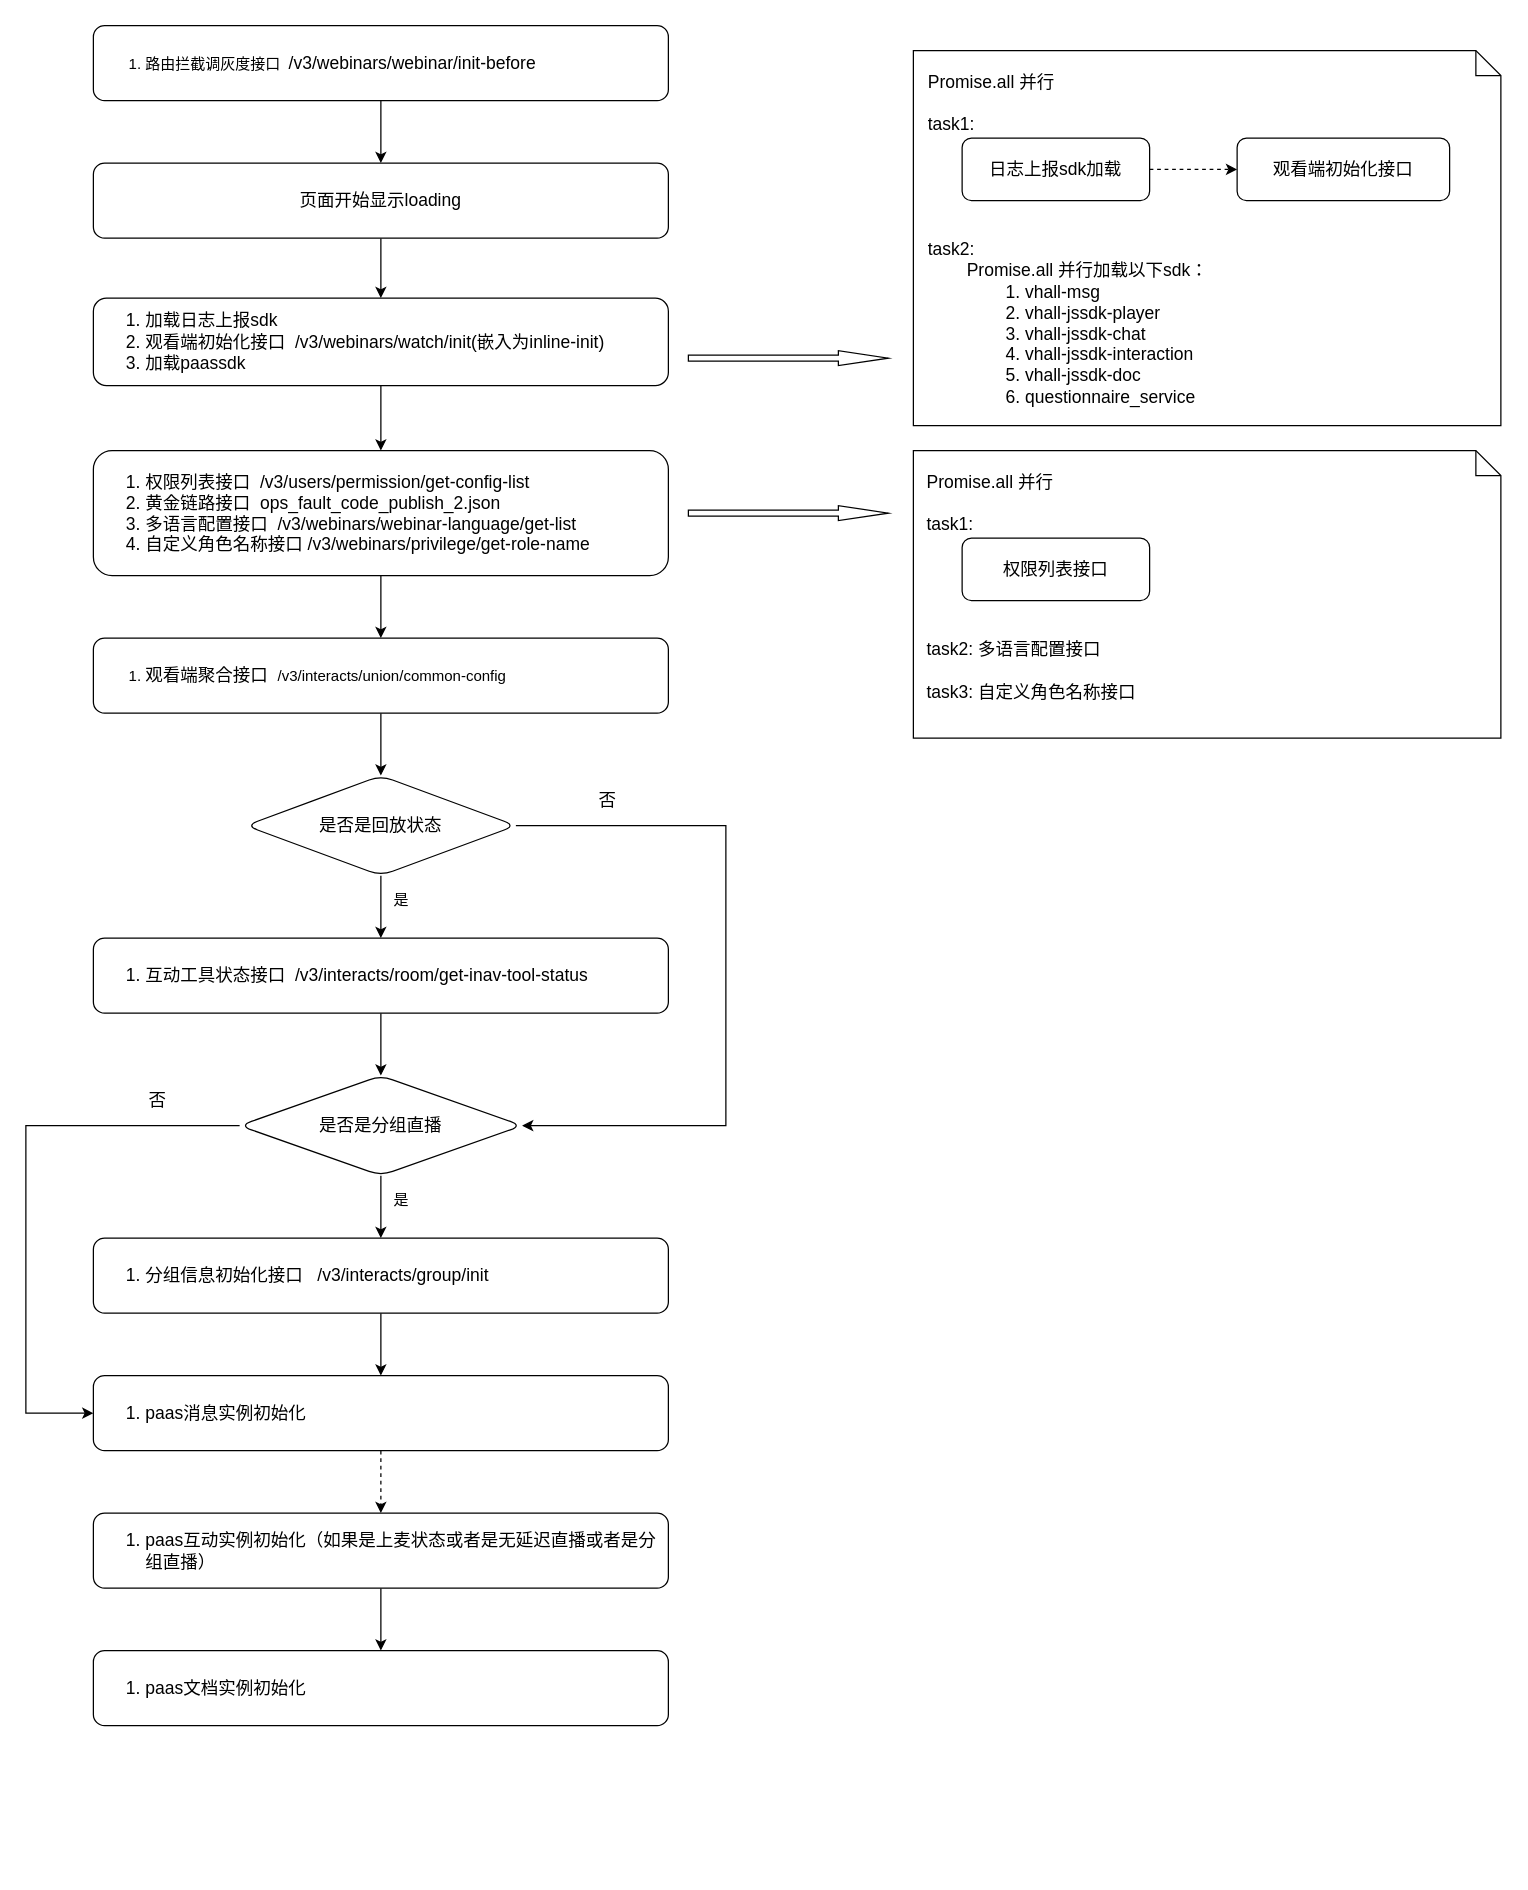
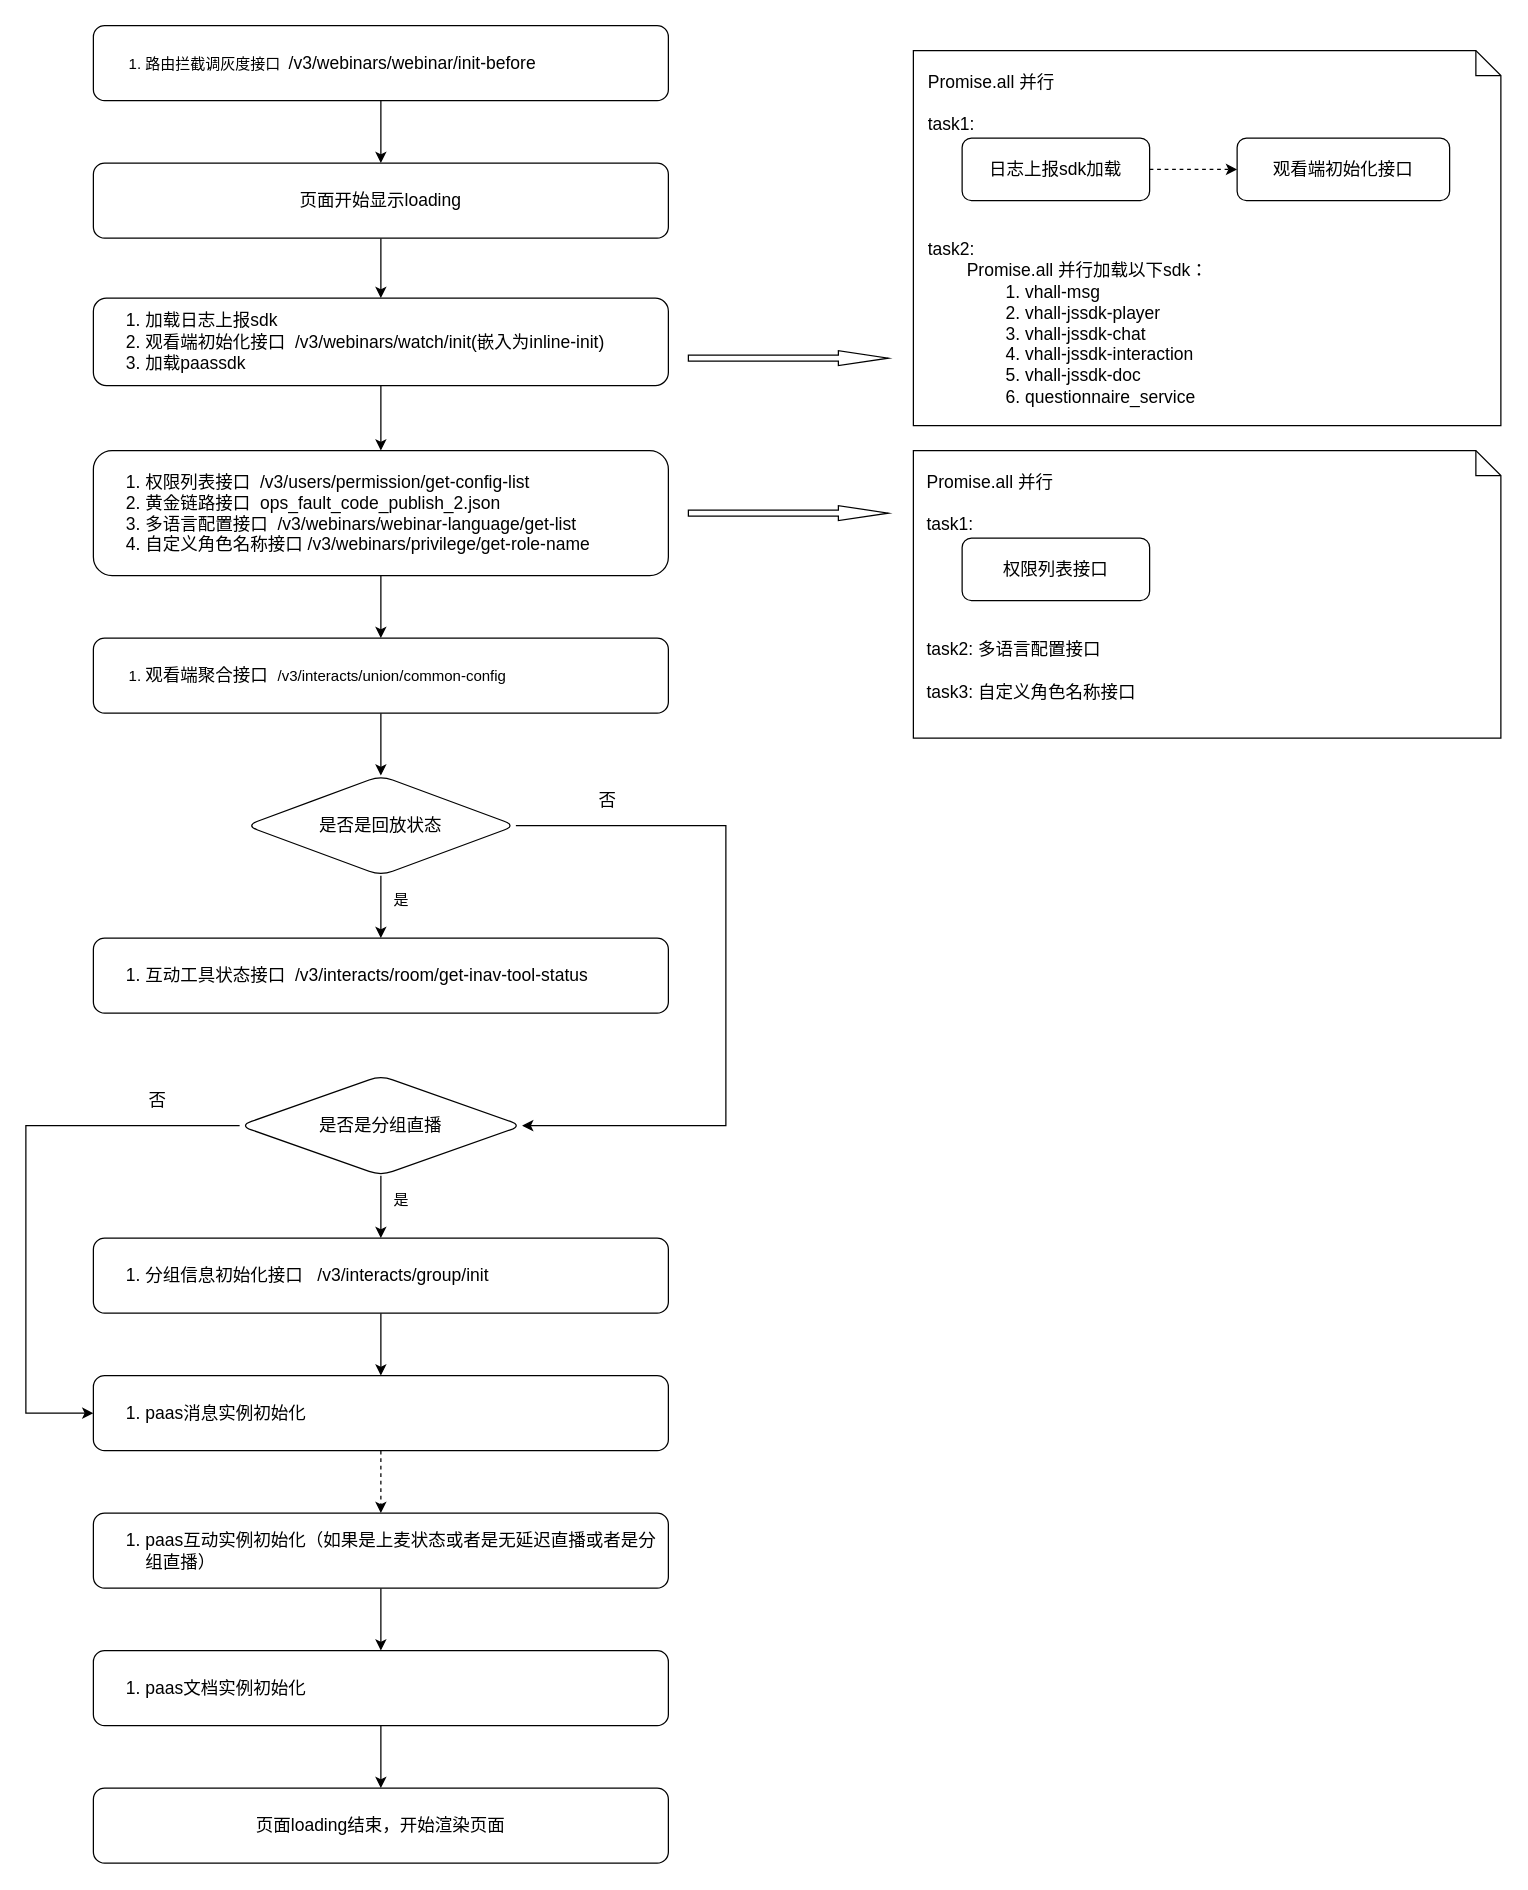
edge "互动工具状态接口 /v3/interacts/room/get-inav-tool-status" -> "是否是分组直播": removed
edge "paas文档实例初始化" -> "页面loading结束，开始渲染页面": added
node "页面loading结束，开始渲染页面": added
